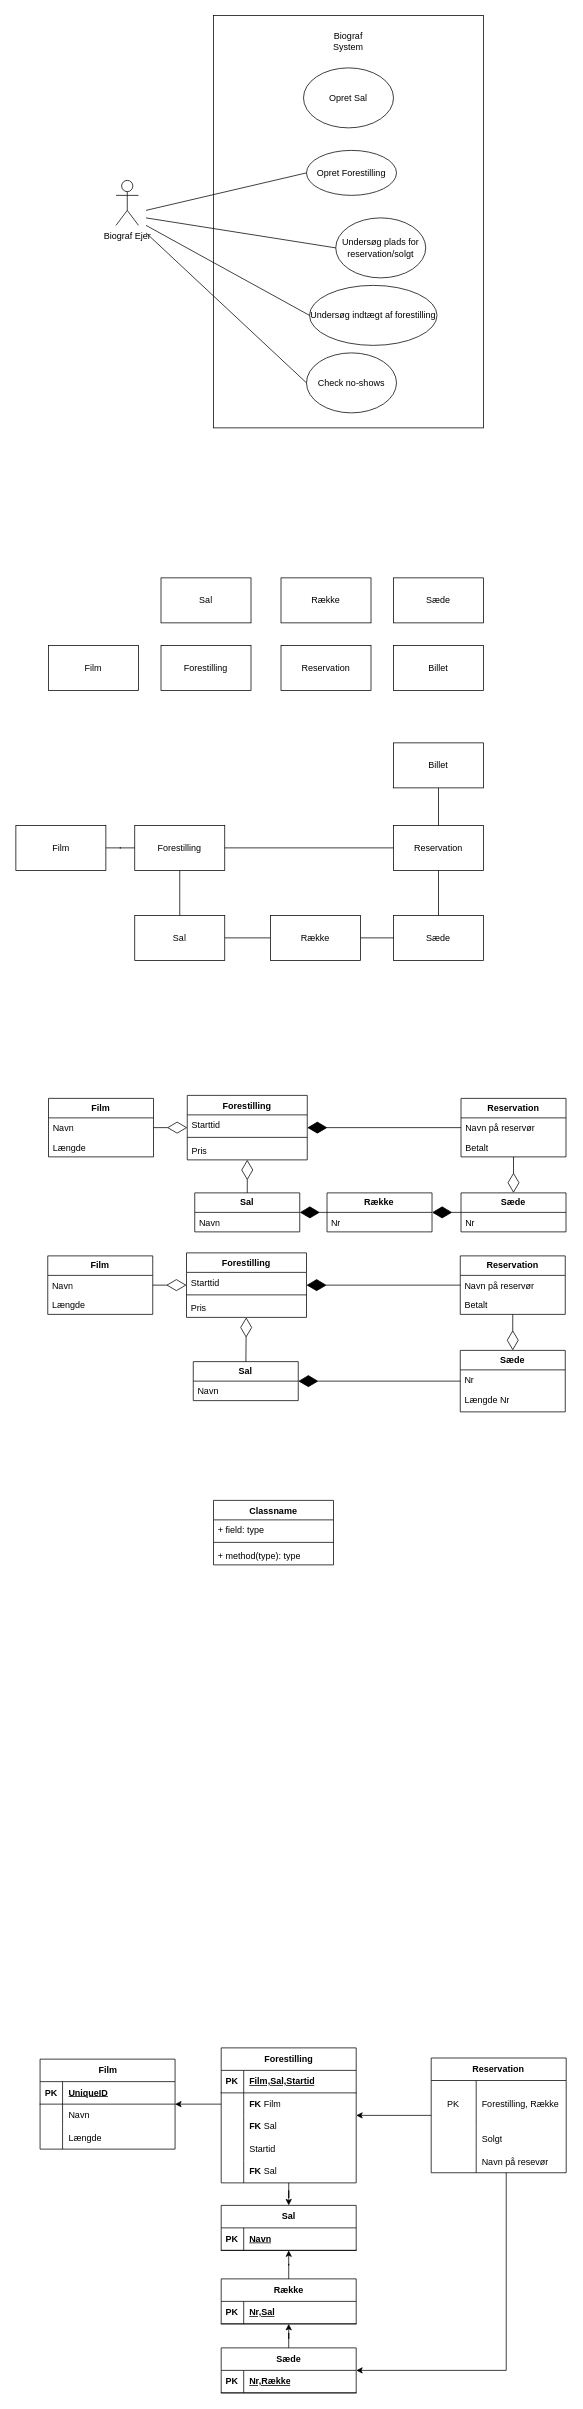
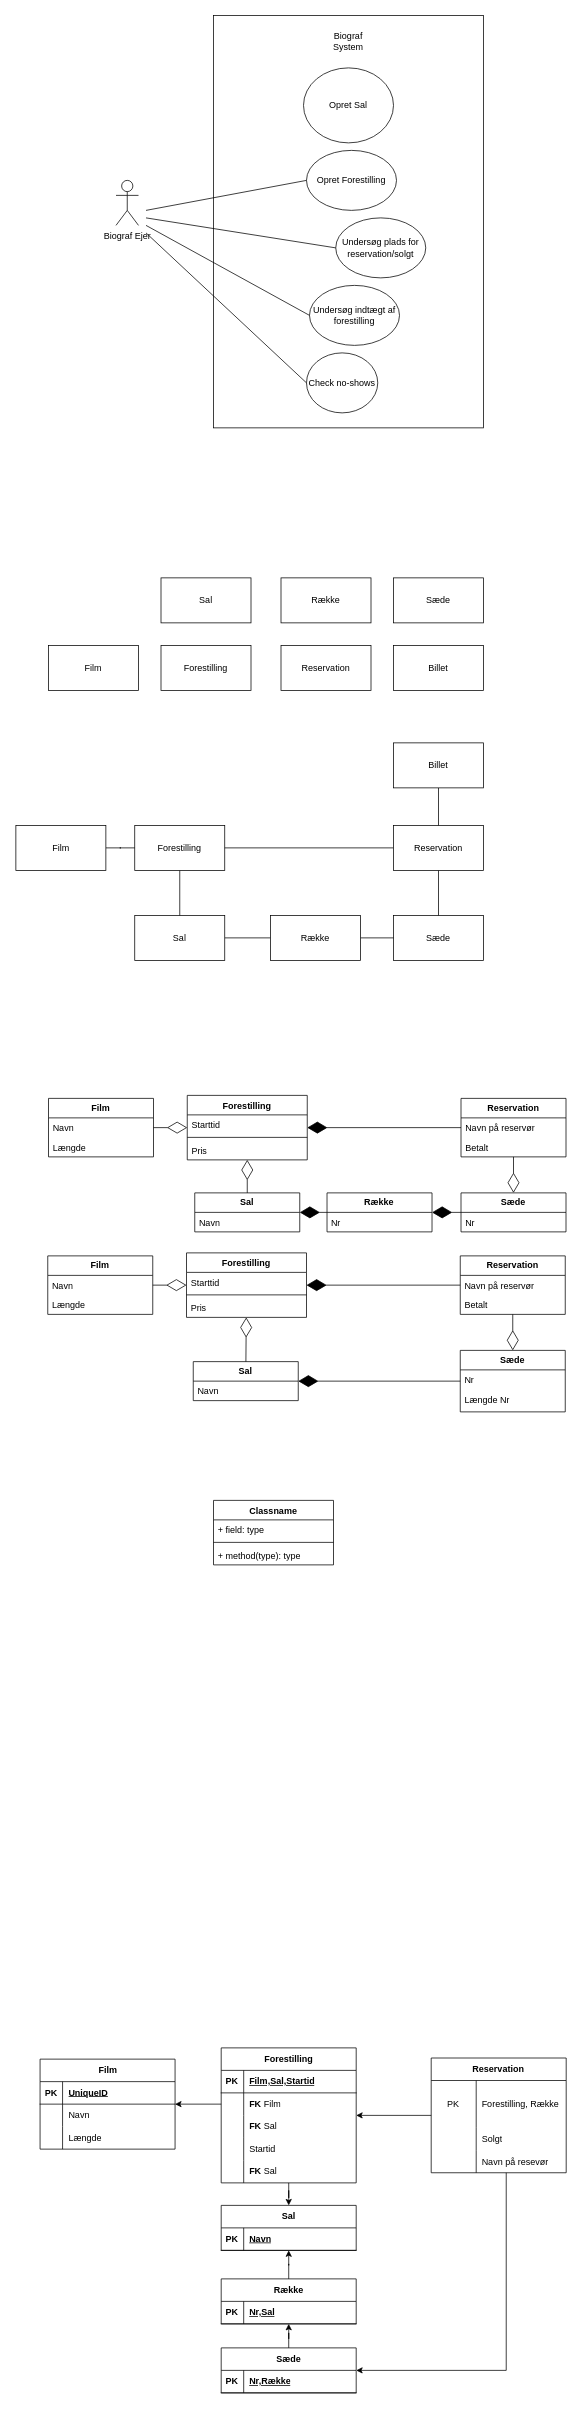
node "Opret Sal": size 90x60 -> 90x75
node "Opret Forestilling": size 90x45 -> 90x60
node "Undersøg indtægt af forestilling": size 128x60 -> 90x60
node "Check no-shows": size 90x60 -> 71x60
